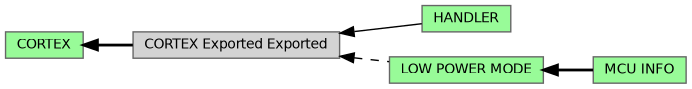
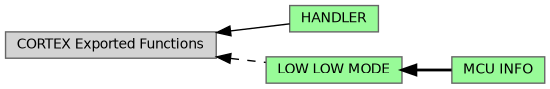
node "CORTEX": removed
node "CORTEX Exported Exported": label "CORTEX Exported Exported" -> "CORTEX Exported Functions"
node "LOW POWER MODE": label "LOW POWER MODE" -> "LOW LOW MODE"
